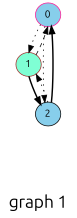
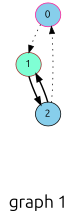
edge "1" -> "0": removed
edge "0" -> "2": removed
edge "2" -> "0": style bold -> dotted
edge "2" -> "1": style dotted -> bold
